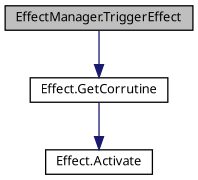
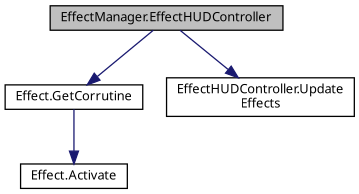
node "EffectManager.TriggerEffect": label "EffectManager.TriggerEffect" -> "EffectManager.EffectHUDController"
node "EffectHUDController.Update Effects": added
